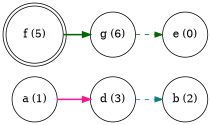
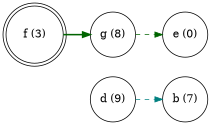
node "f (5)": label "f (5)" -> "f (3)"
node "g (6)": label "g (6)" -> "g (8)"
node "a (1)": removed
node "d (3)": label "d (3)" -> "d (9)"
node "b (2)": label "b (2)" -> "b (7)"
